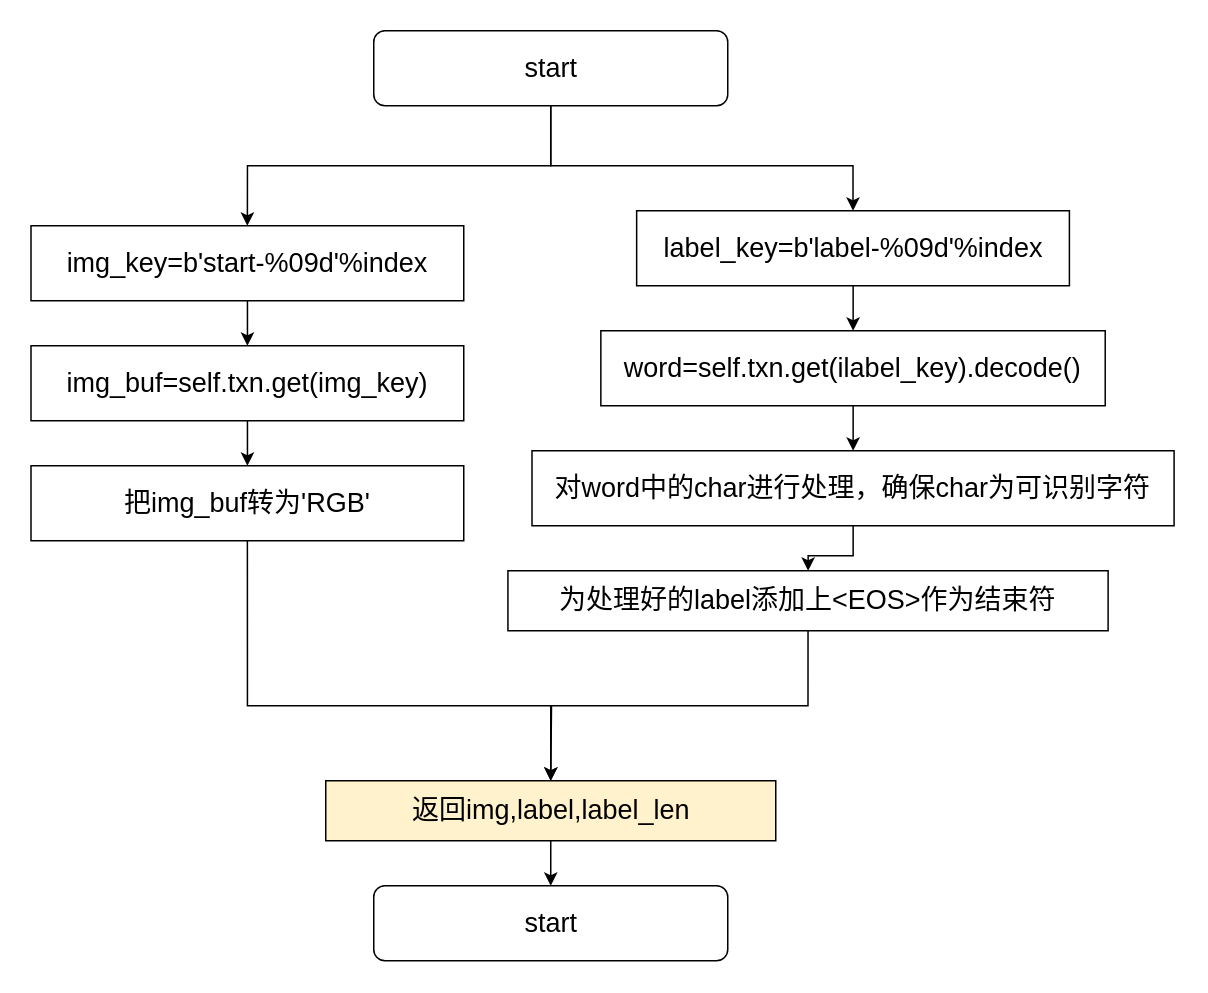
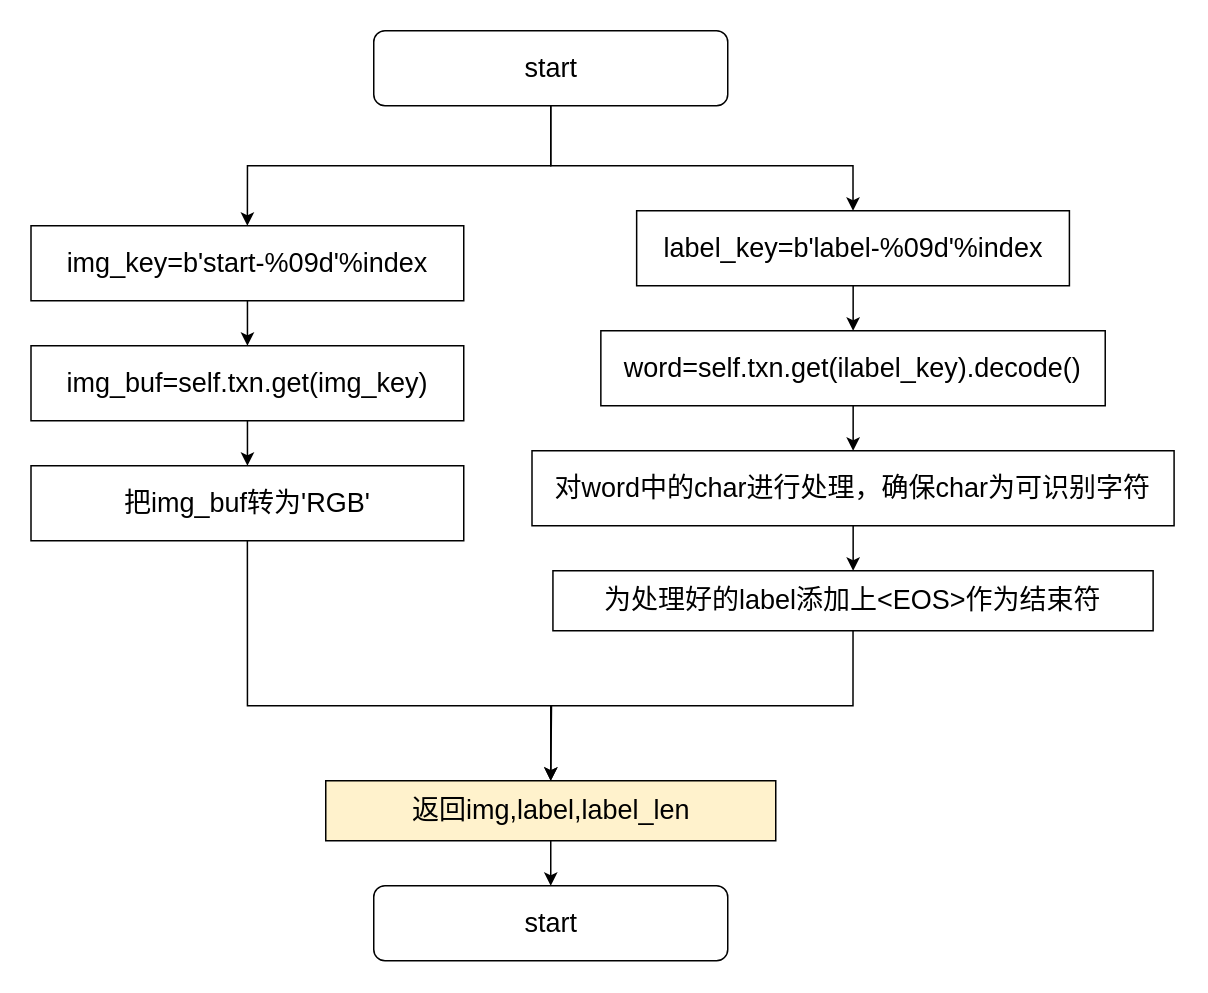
node "为处理好的label添加上<EOS>作为结束符": moved (808, 601) -> (853, 601)
